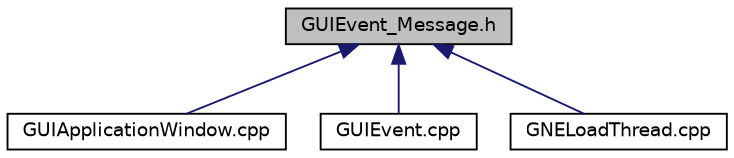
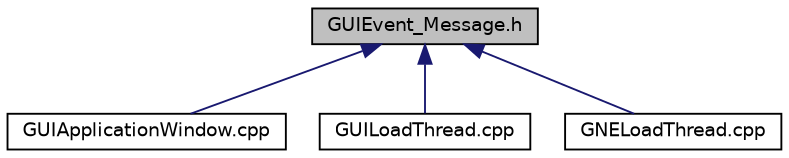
node "GUIEvent.cpp": label "GUIEvent.cpp" -> "GUILoadThread.cpp"
